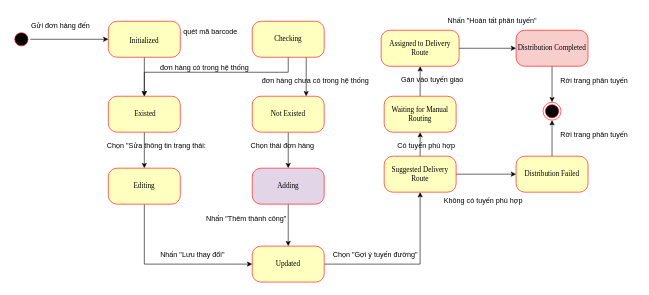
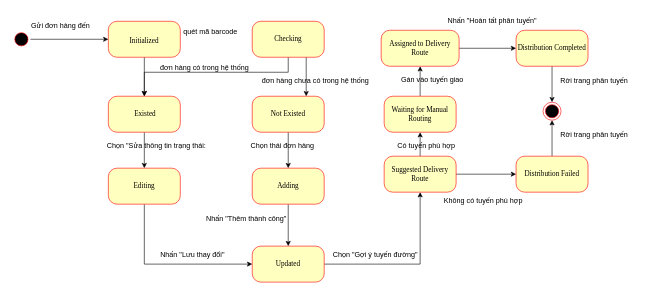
node "Distribution Completed": fillcolor #f8cecc -> #ffffc0
node "Adding": fillcolor #e1d5e7 -> #ffffc0
